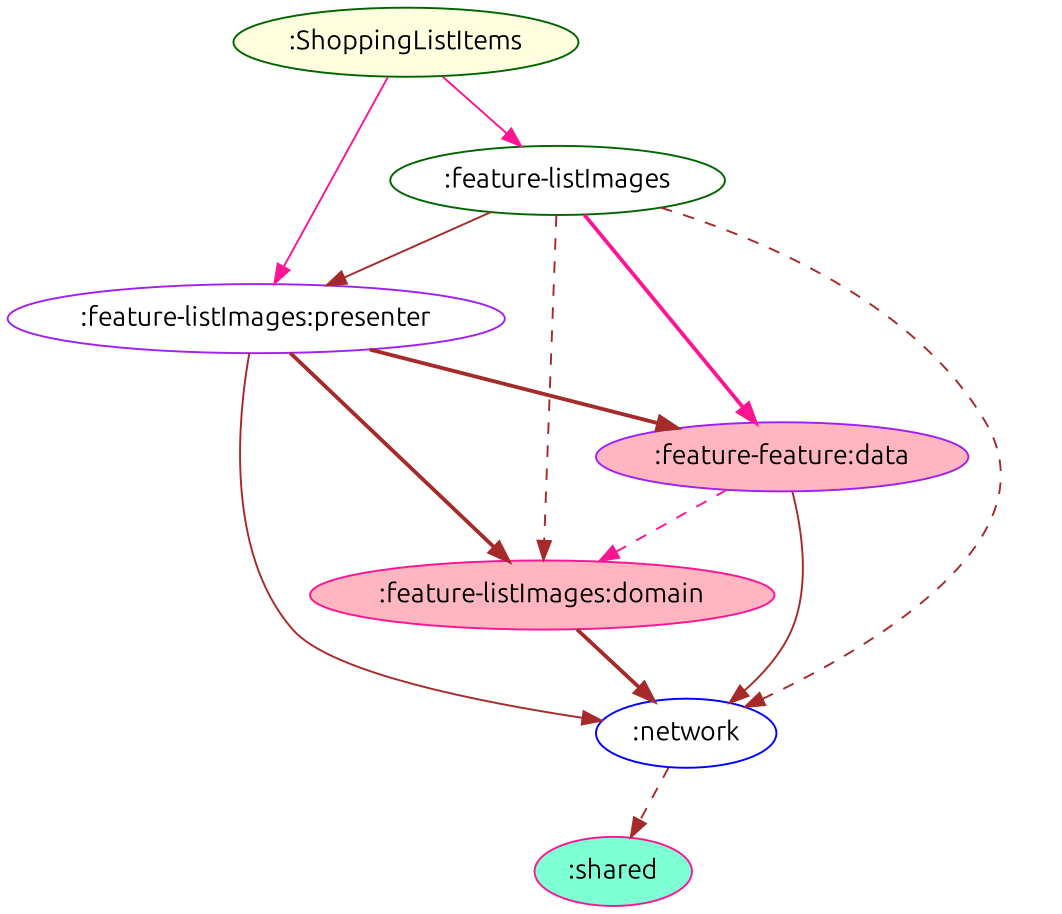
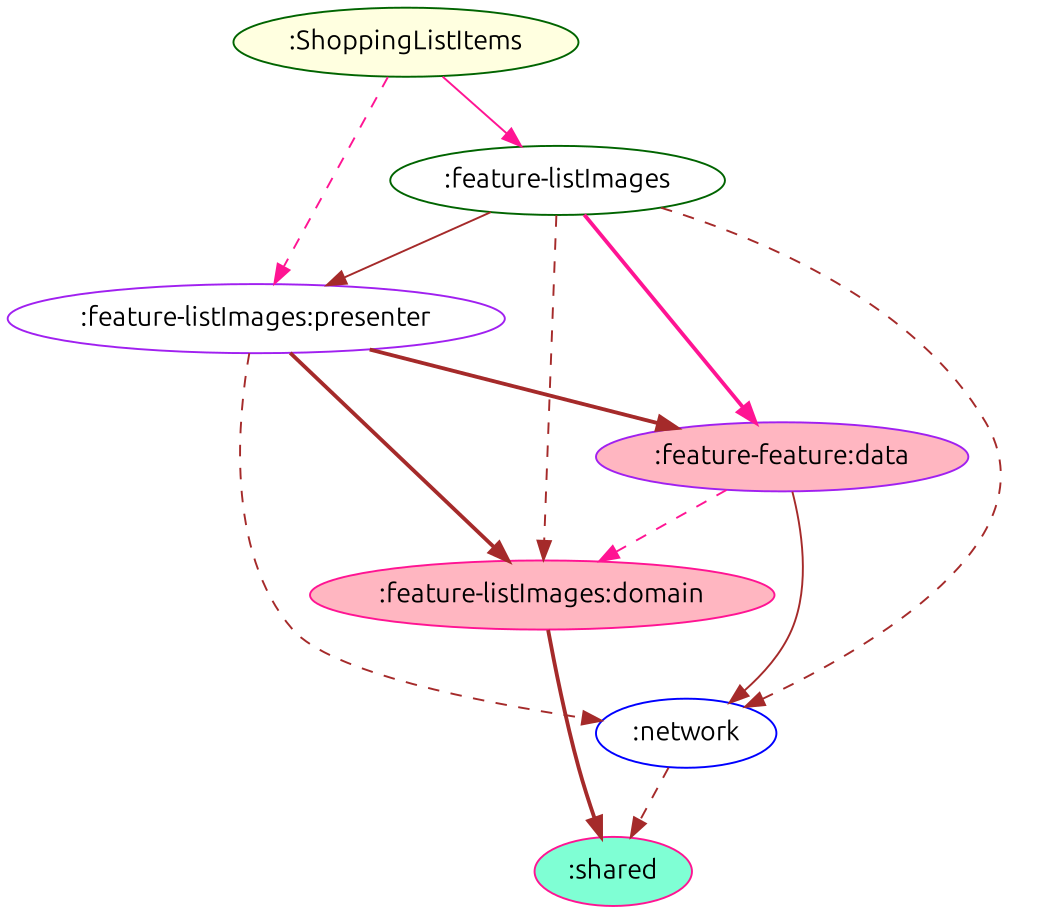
edge ":ShoppingListItems" -> ":feature-listImages:presenter": style solid -> dashed
edge ":feature-listImages:presenter" -> ":network": style solid -> dashed
edge ":feature-listImages:domain" -> ":network": now ":feature-listImages:domain" -> ":shared"
